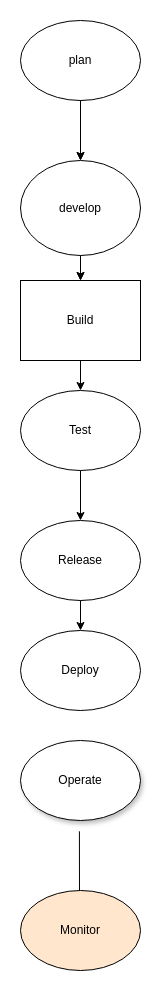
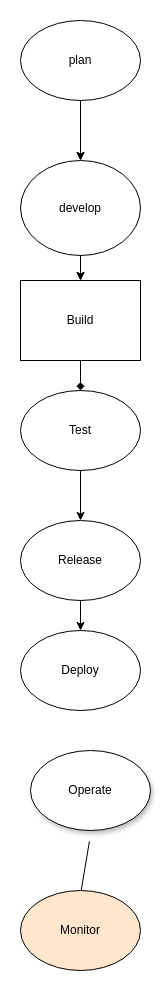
edge "Build" -> "Test": arrowhead classic -> diamond
node "Operate": moved (81, 781) -> (91, 791)
